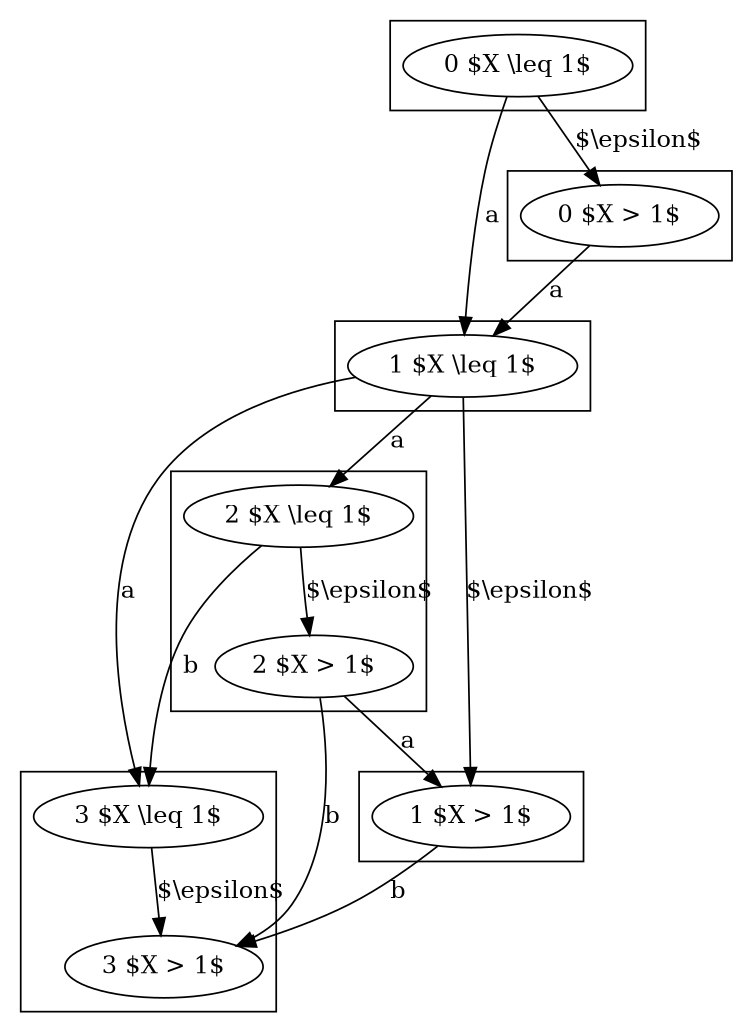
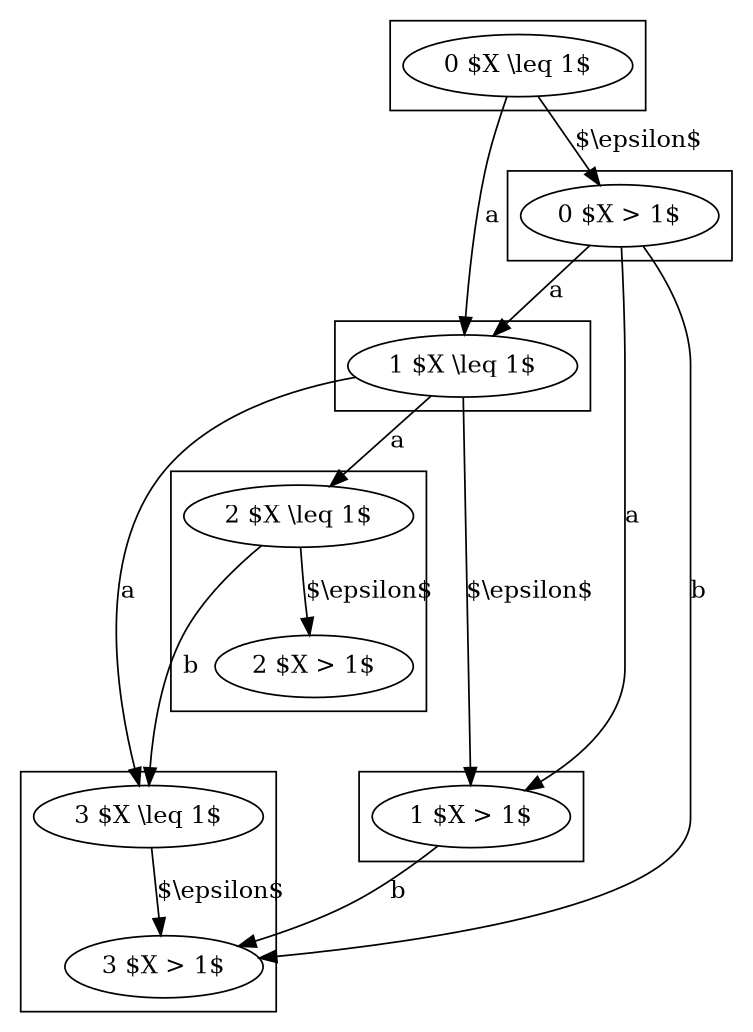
edge "2 $X > 1$" -> "1 $X > 1$": now "0 $X > 1$" -> "1 $X > 1$"
edge "2 $X > 1$" -> "3 $X > 1$": now "0 $X > 1$" -> "3 $X > 1$"
